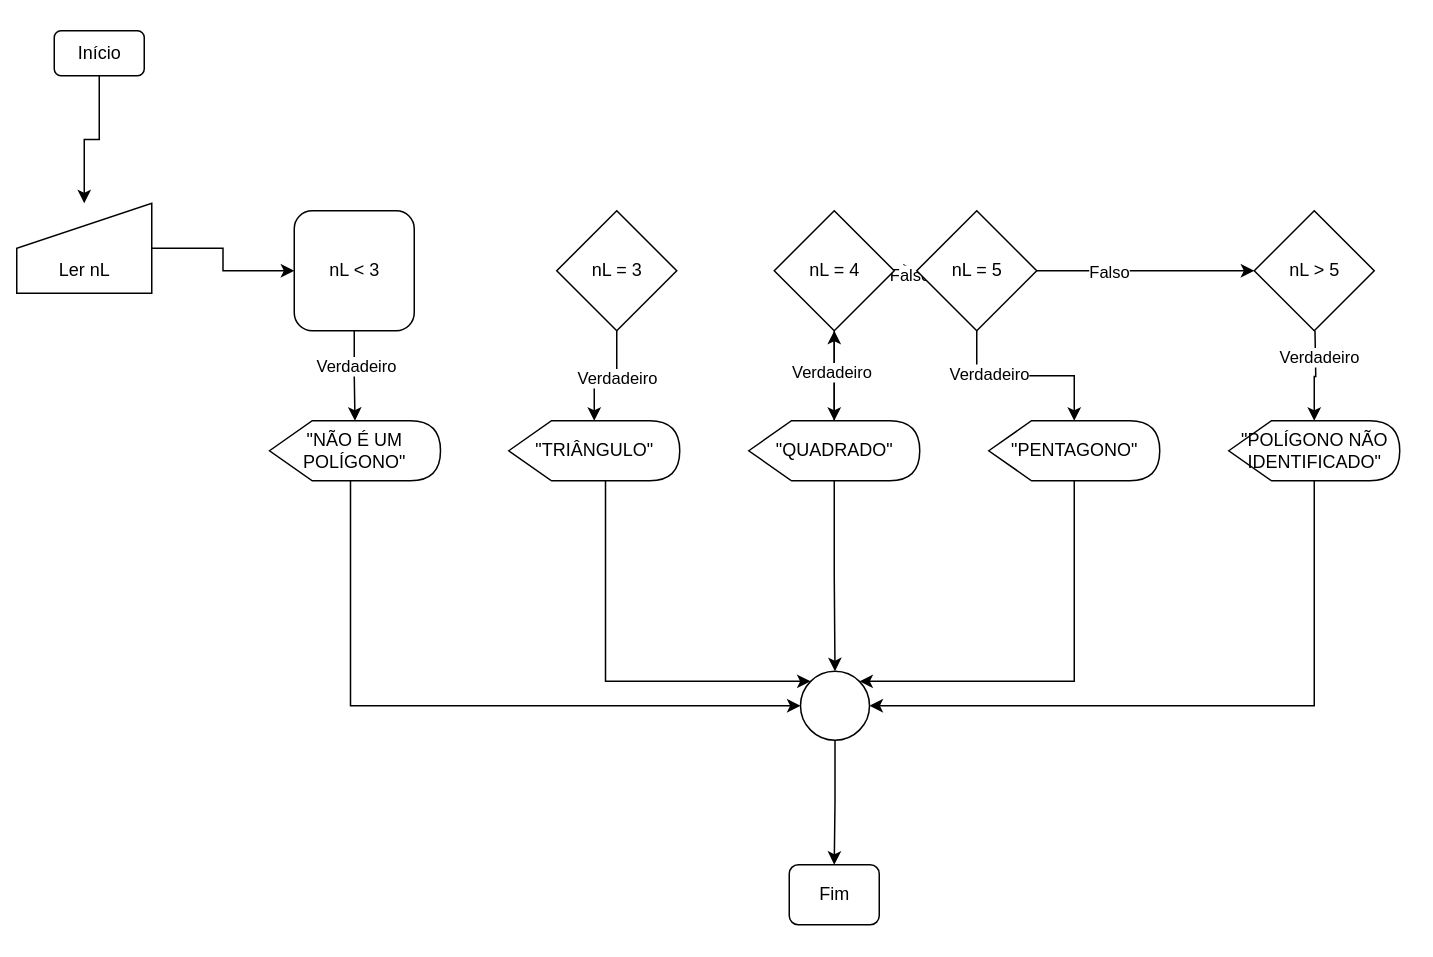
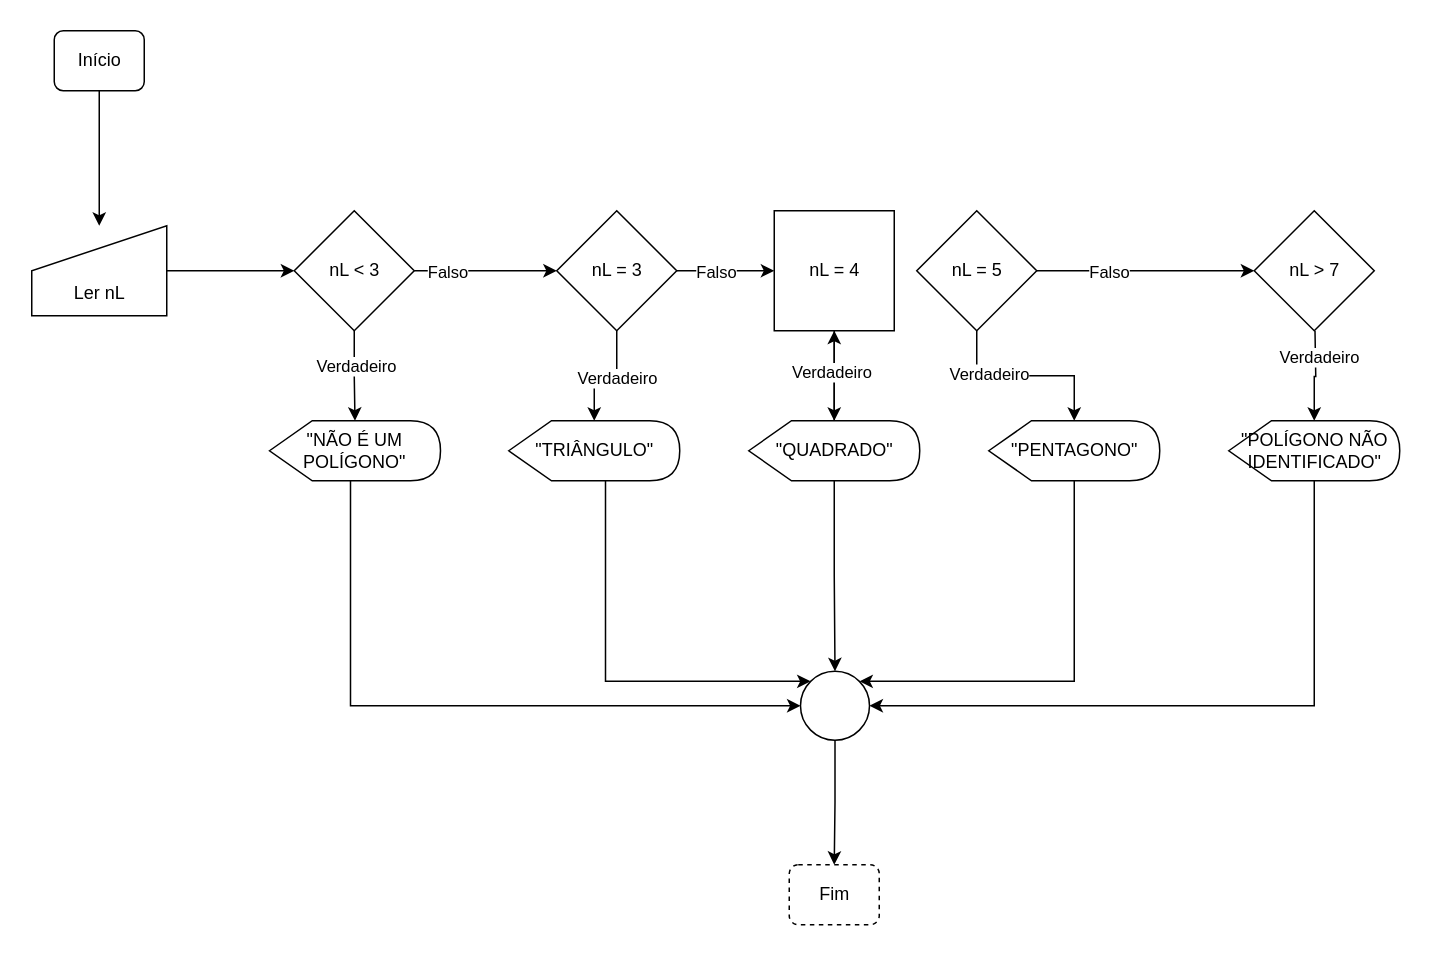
node "Início": size 90x45 -> 90x60
node "Ler nL": moved (84, 248) -> (99, 271)
node "nL < 3": shape rounded rectangle -> diamond
edge "nL < 3" -> "nL = 3": added, labels "Text", "Falso"
edge "nL = 3" -> "nL = 4": added, label "Falso"
node "nL = 4": shape diamond -> rectangle
edge "nL = 4" -> "nL = 5": removed, label "Falso"
node "nL > 5": label "nL > 5" -> "nL > 7"
node "Fim": style solid -> dashed
